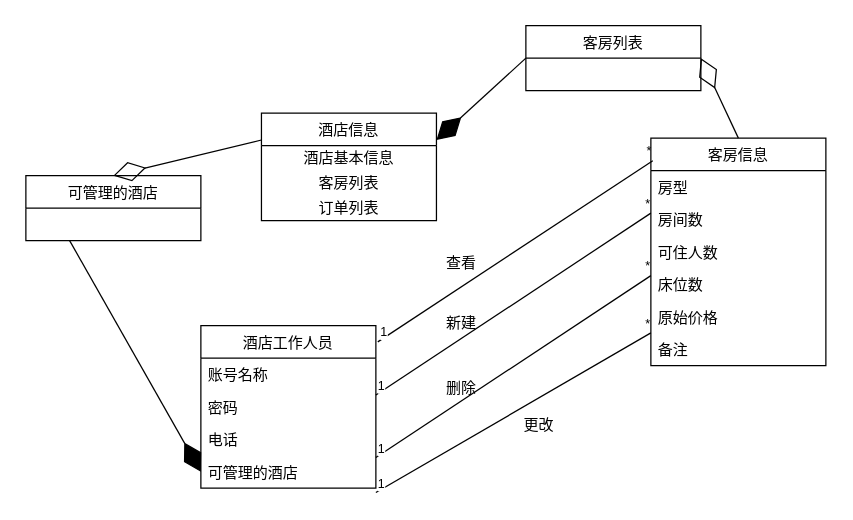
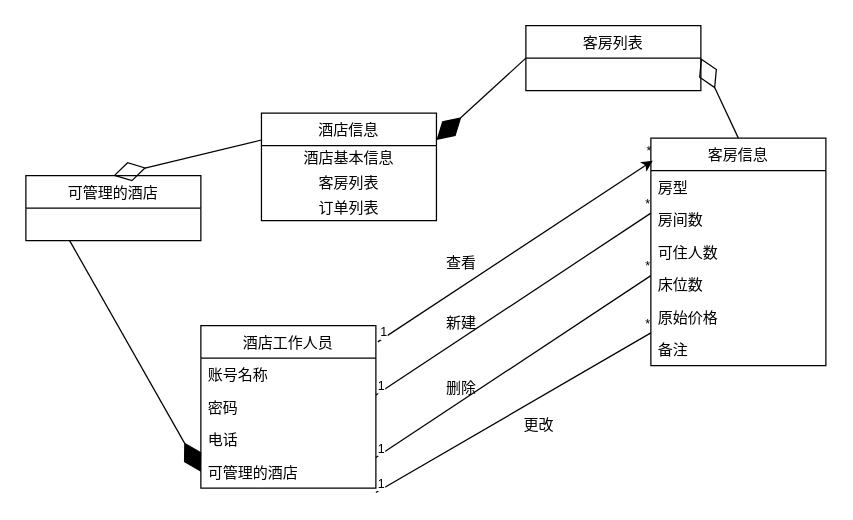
edge "客房信息" -- "酒店工作人员": arrowhead none -> classic
